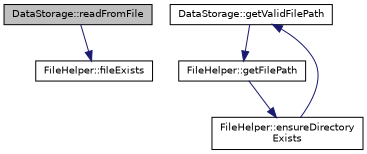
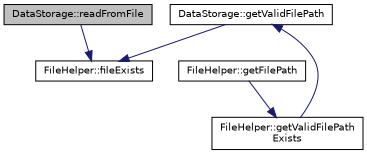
edge "DataStorage::getValidFilePath" -> "FileHelper::getFilePath": now "DataStorage::getValidFilePath" -> "FileHelper::fileExists"
node "FileHelper::ensureDirectory Exists": label "FileHelper::ensureDirectory Exists" -> "FileHelper::getValidFilePath Exists"
